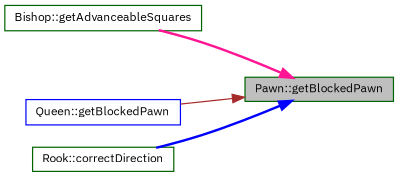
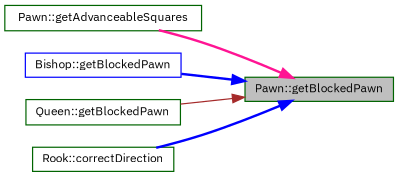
node "Bishop::getAdvanceableSquares": label "Bishop::getAdvanceableSquares" -> "Pawn::getAdvanceableSquares"
node "Bishop::getBlockedPawn": added
node "Queen::getBlockedPawn": color blue -> darkgreen
